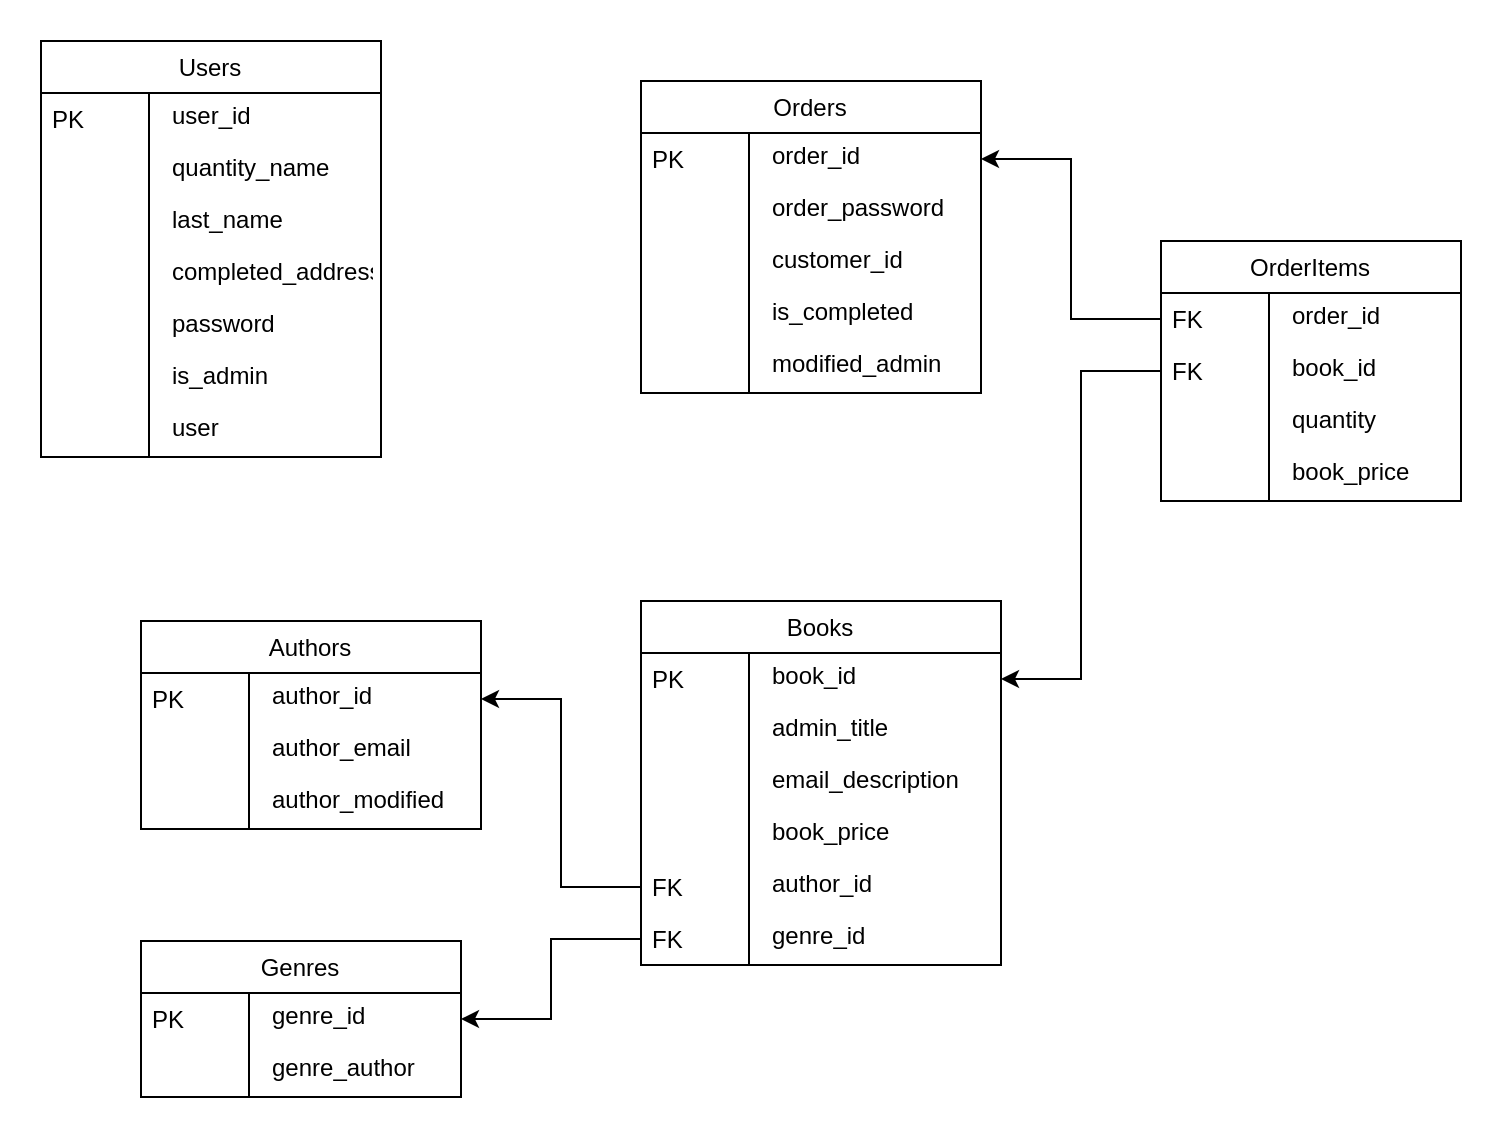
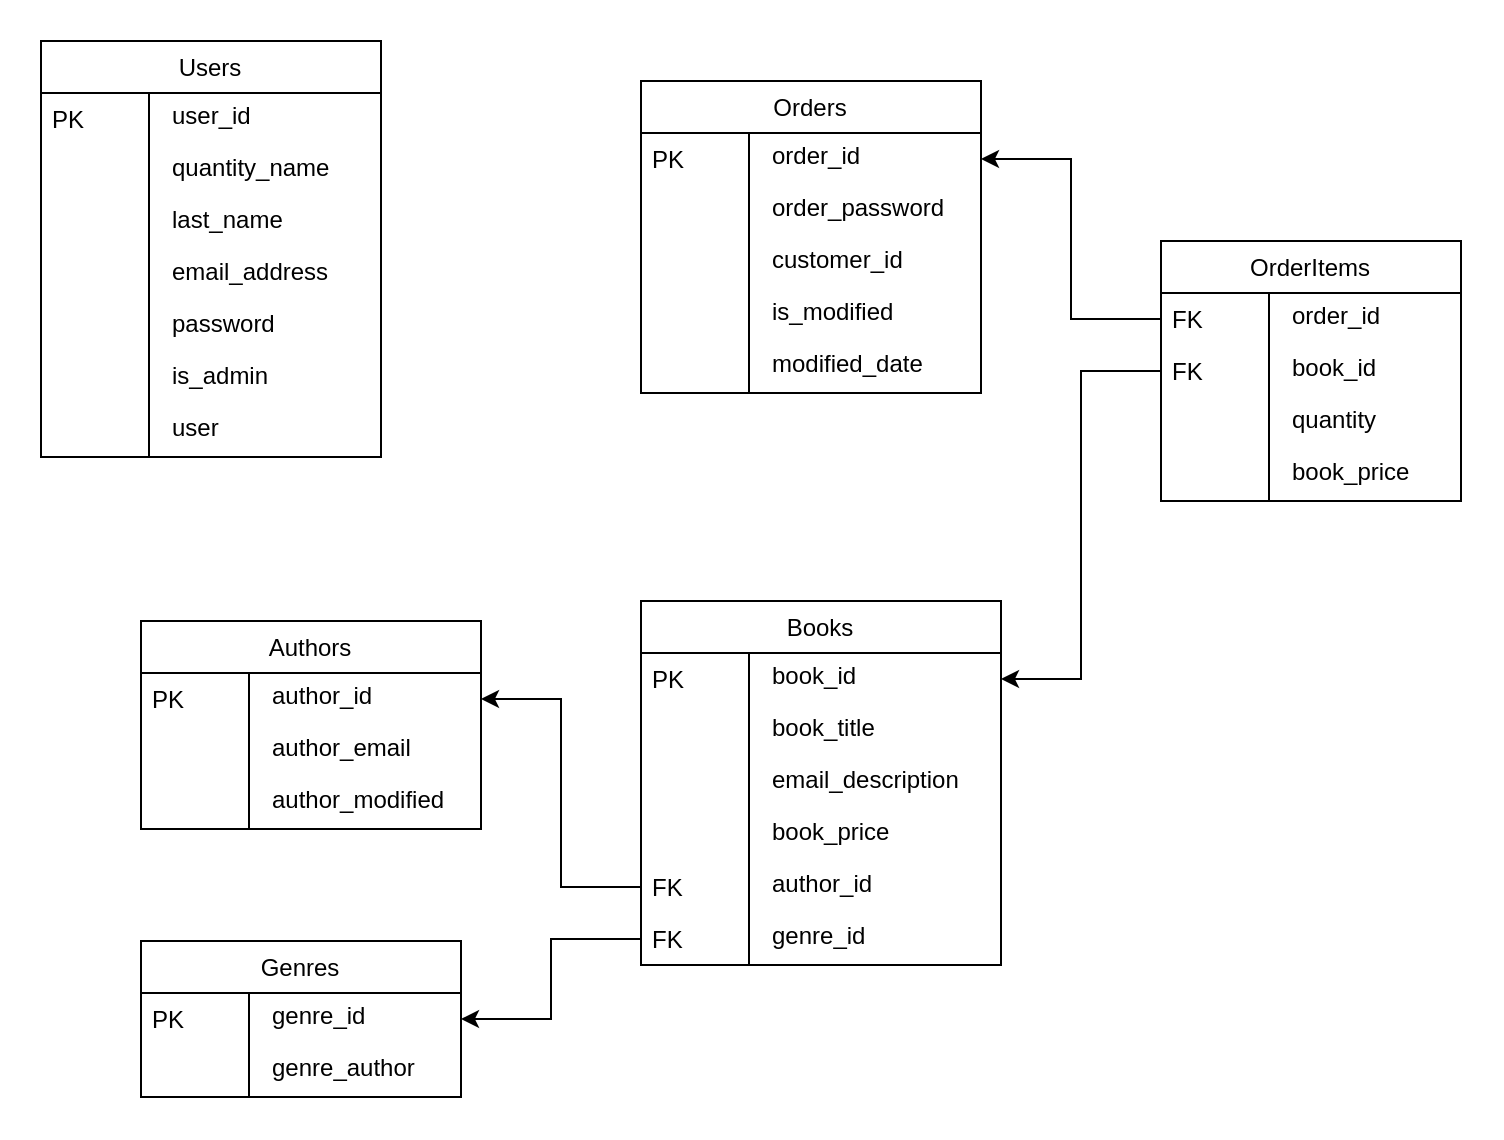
node "completed_address": label "completed_address" -> "email_address"
node "is_completed": label "is_completed" -> "is_modified"
node "modified_admin": label "modified_admin" -> "modified_date"
node "admin_title": label "admin_title" -> "book_title"
